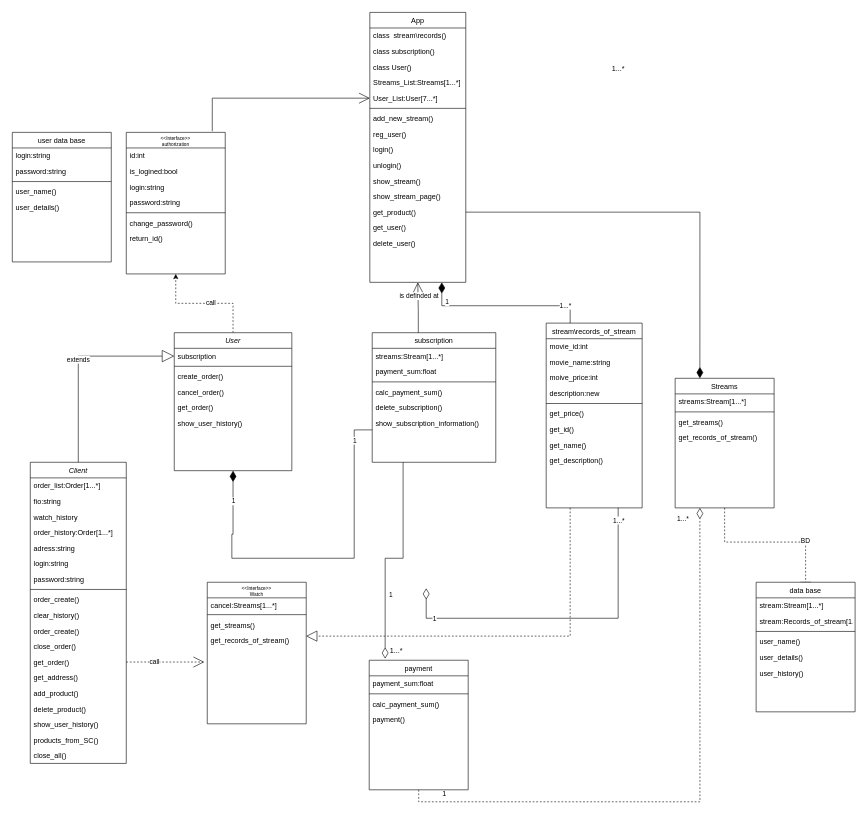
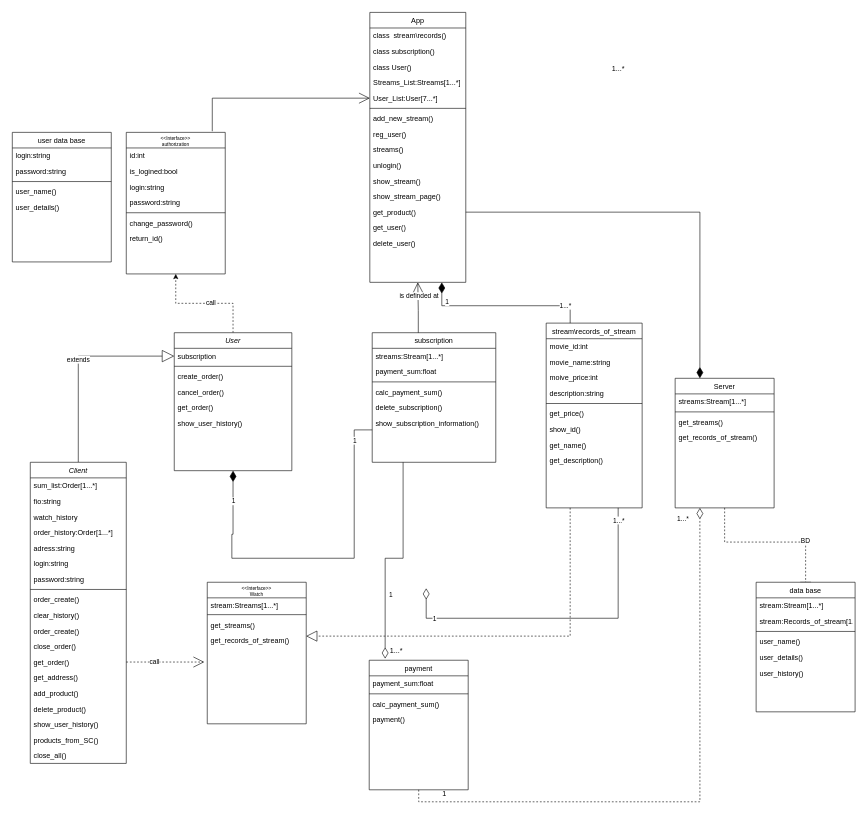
node "login()": label "login()" -> "streams()"
node "Streams": label "Streams" -> "Server"
node "description:new": label "description:new" -> "description:string"
node "get_id()": label "get_id()" -> "show_id()"
node "order_list:Order[1...*]": label "order_list:Order[1...*]" -> "sum_list:Order[1...*]"
node "cancel:Streams[1...*]": label "cancel:Streams[1...*]" -> "stream:Streams[1...*]"
